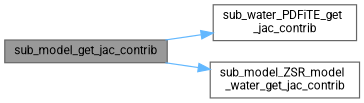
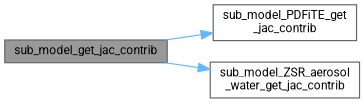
node "sub_water_PDFiTE_get _jac_contrib": label "sub_water_PDFiTE_get _jac_contrib" -> "sub_model_PDFiTE_get _jac_contrib"
node "sub_model_ZSR_model _water_get_jac_contrib": label "sub_model_ZSR_model _water_get_jac_contrib" -> "sub_model_ZSR_aerosol _water_get_jac_contrib"
